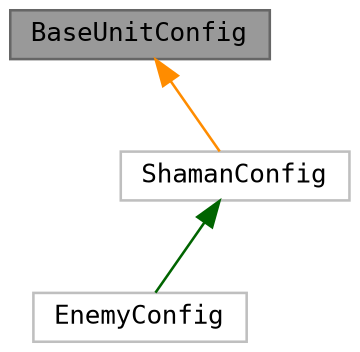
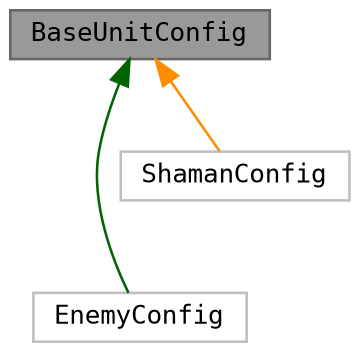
edge "EnemyConfig" -> "ShamanConfig": now "EnemyConfig" -> "BaseUnitConfig"
